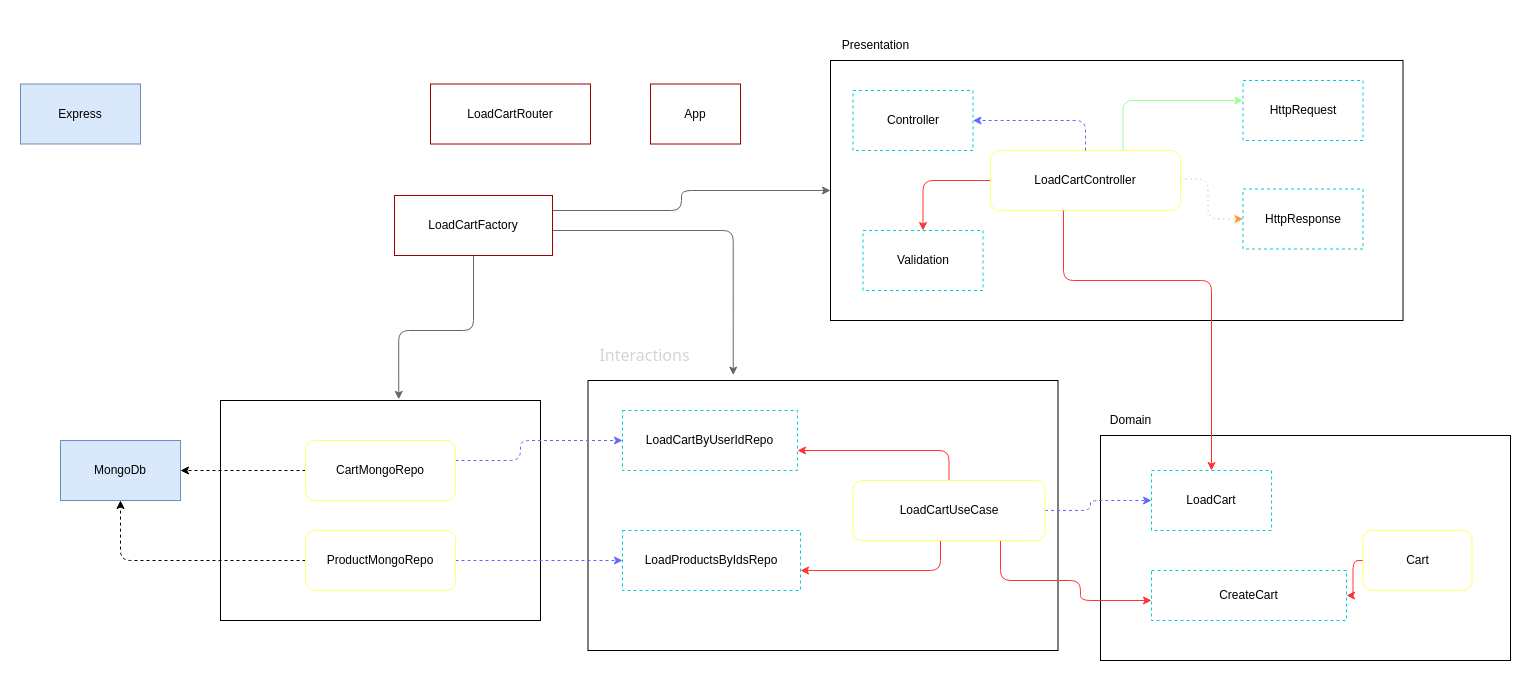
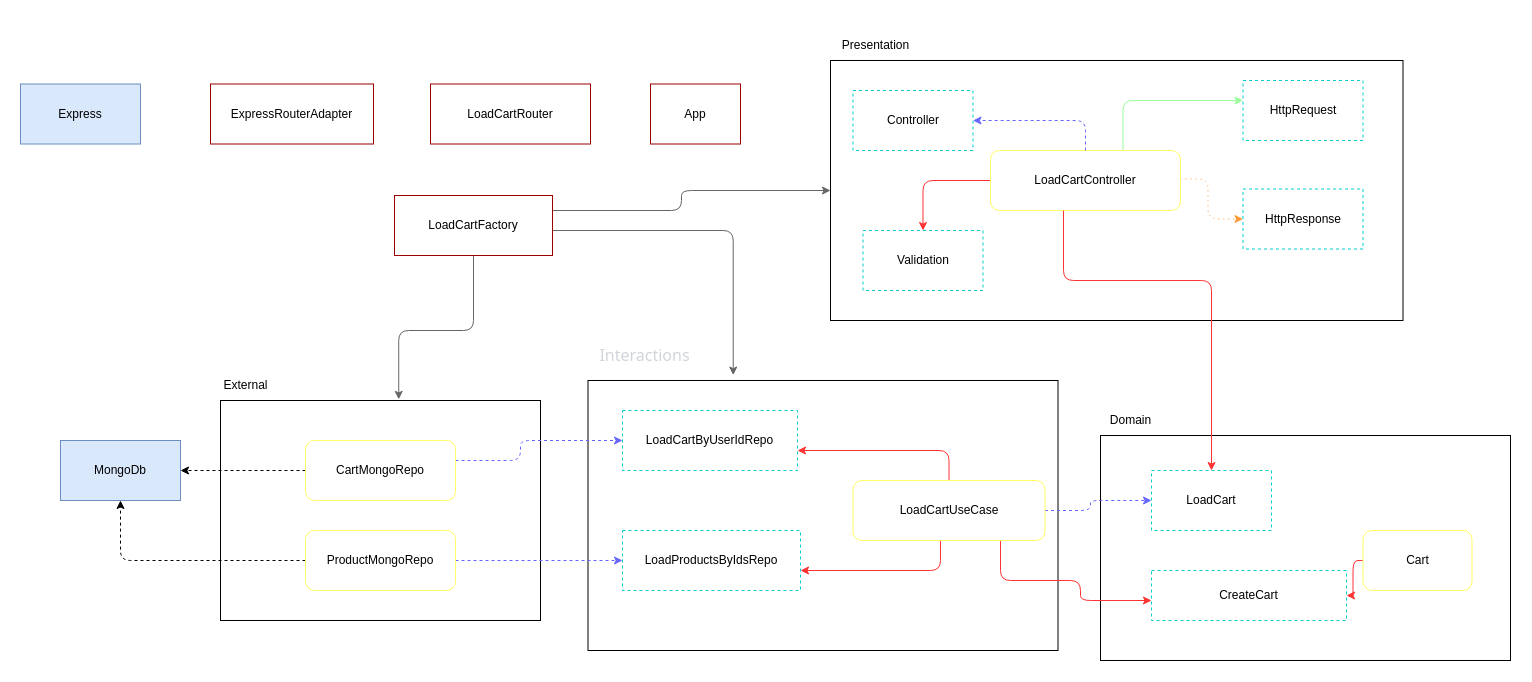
edge "ExpressRouterAdapter" -> "Express": added
node "ExpressRouterAdapter": added
node "External": added
